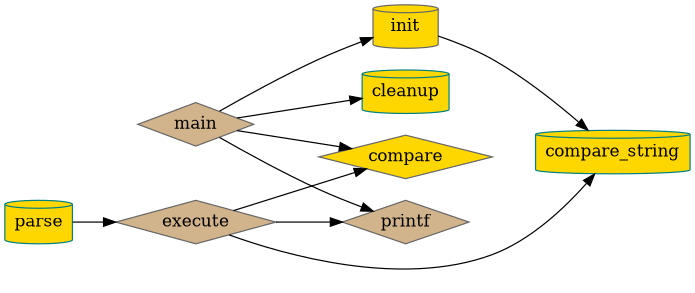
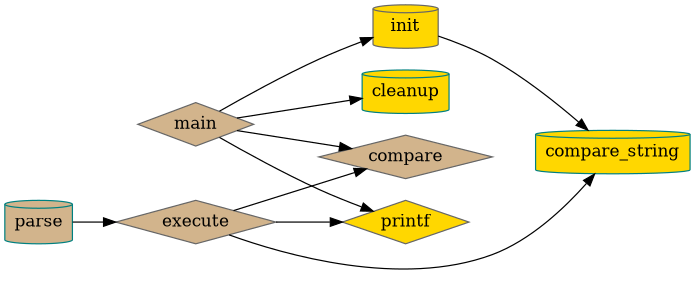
node "compare": fillcolor gold -> tan
node "parse": fillcolor gold -> tan
node "printf": fillcolor tan -> gold
